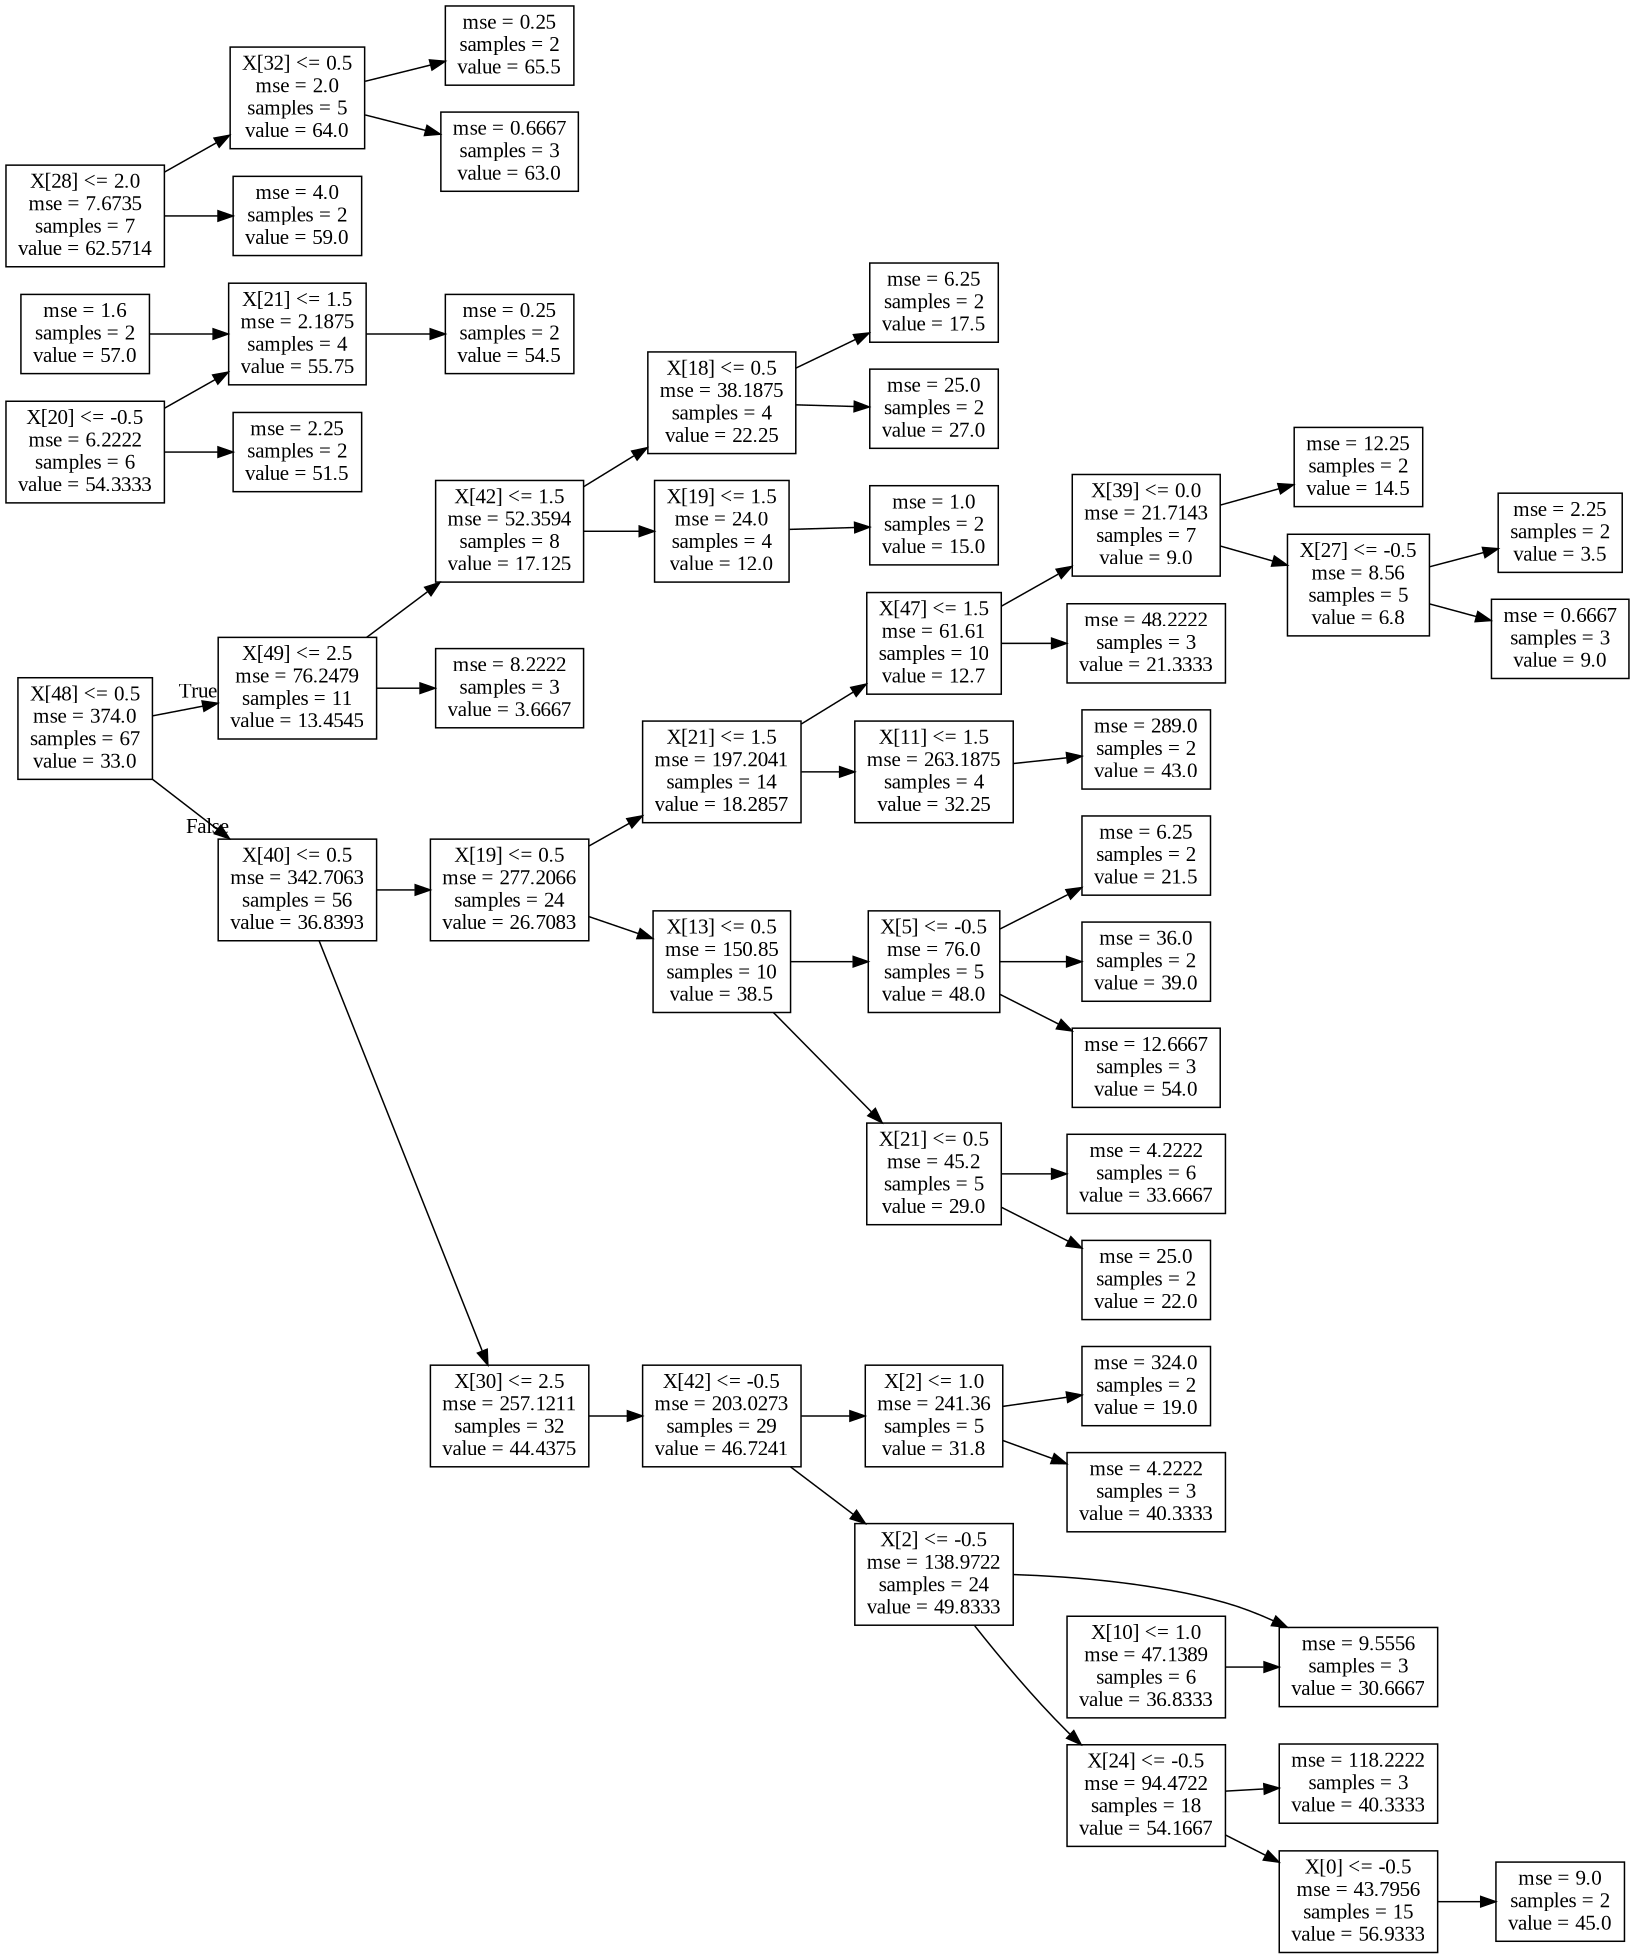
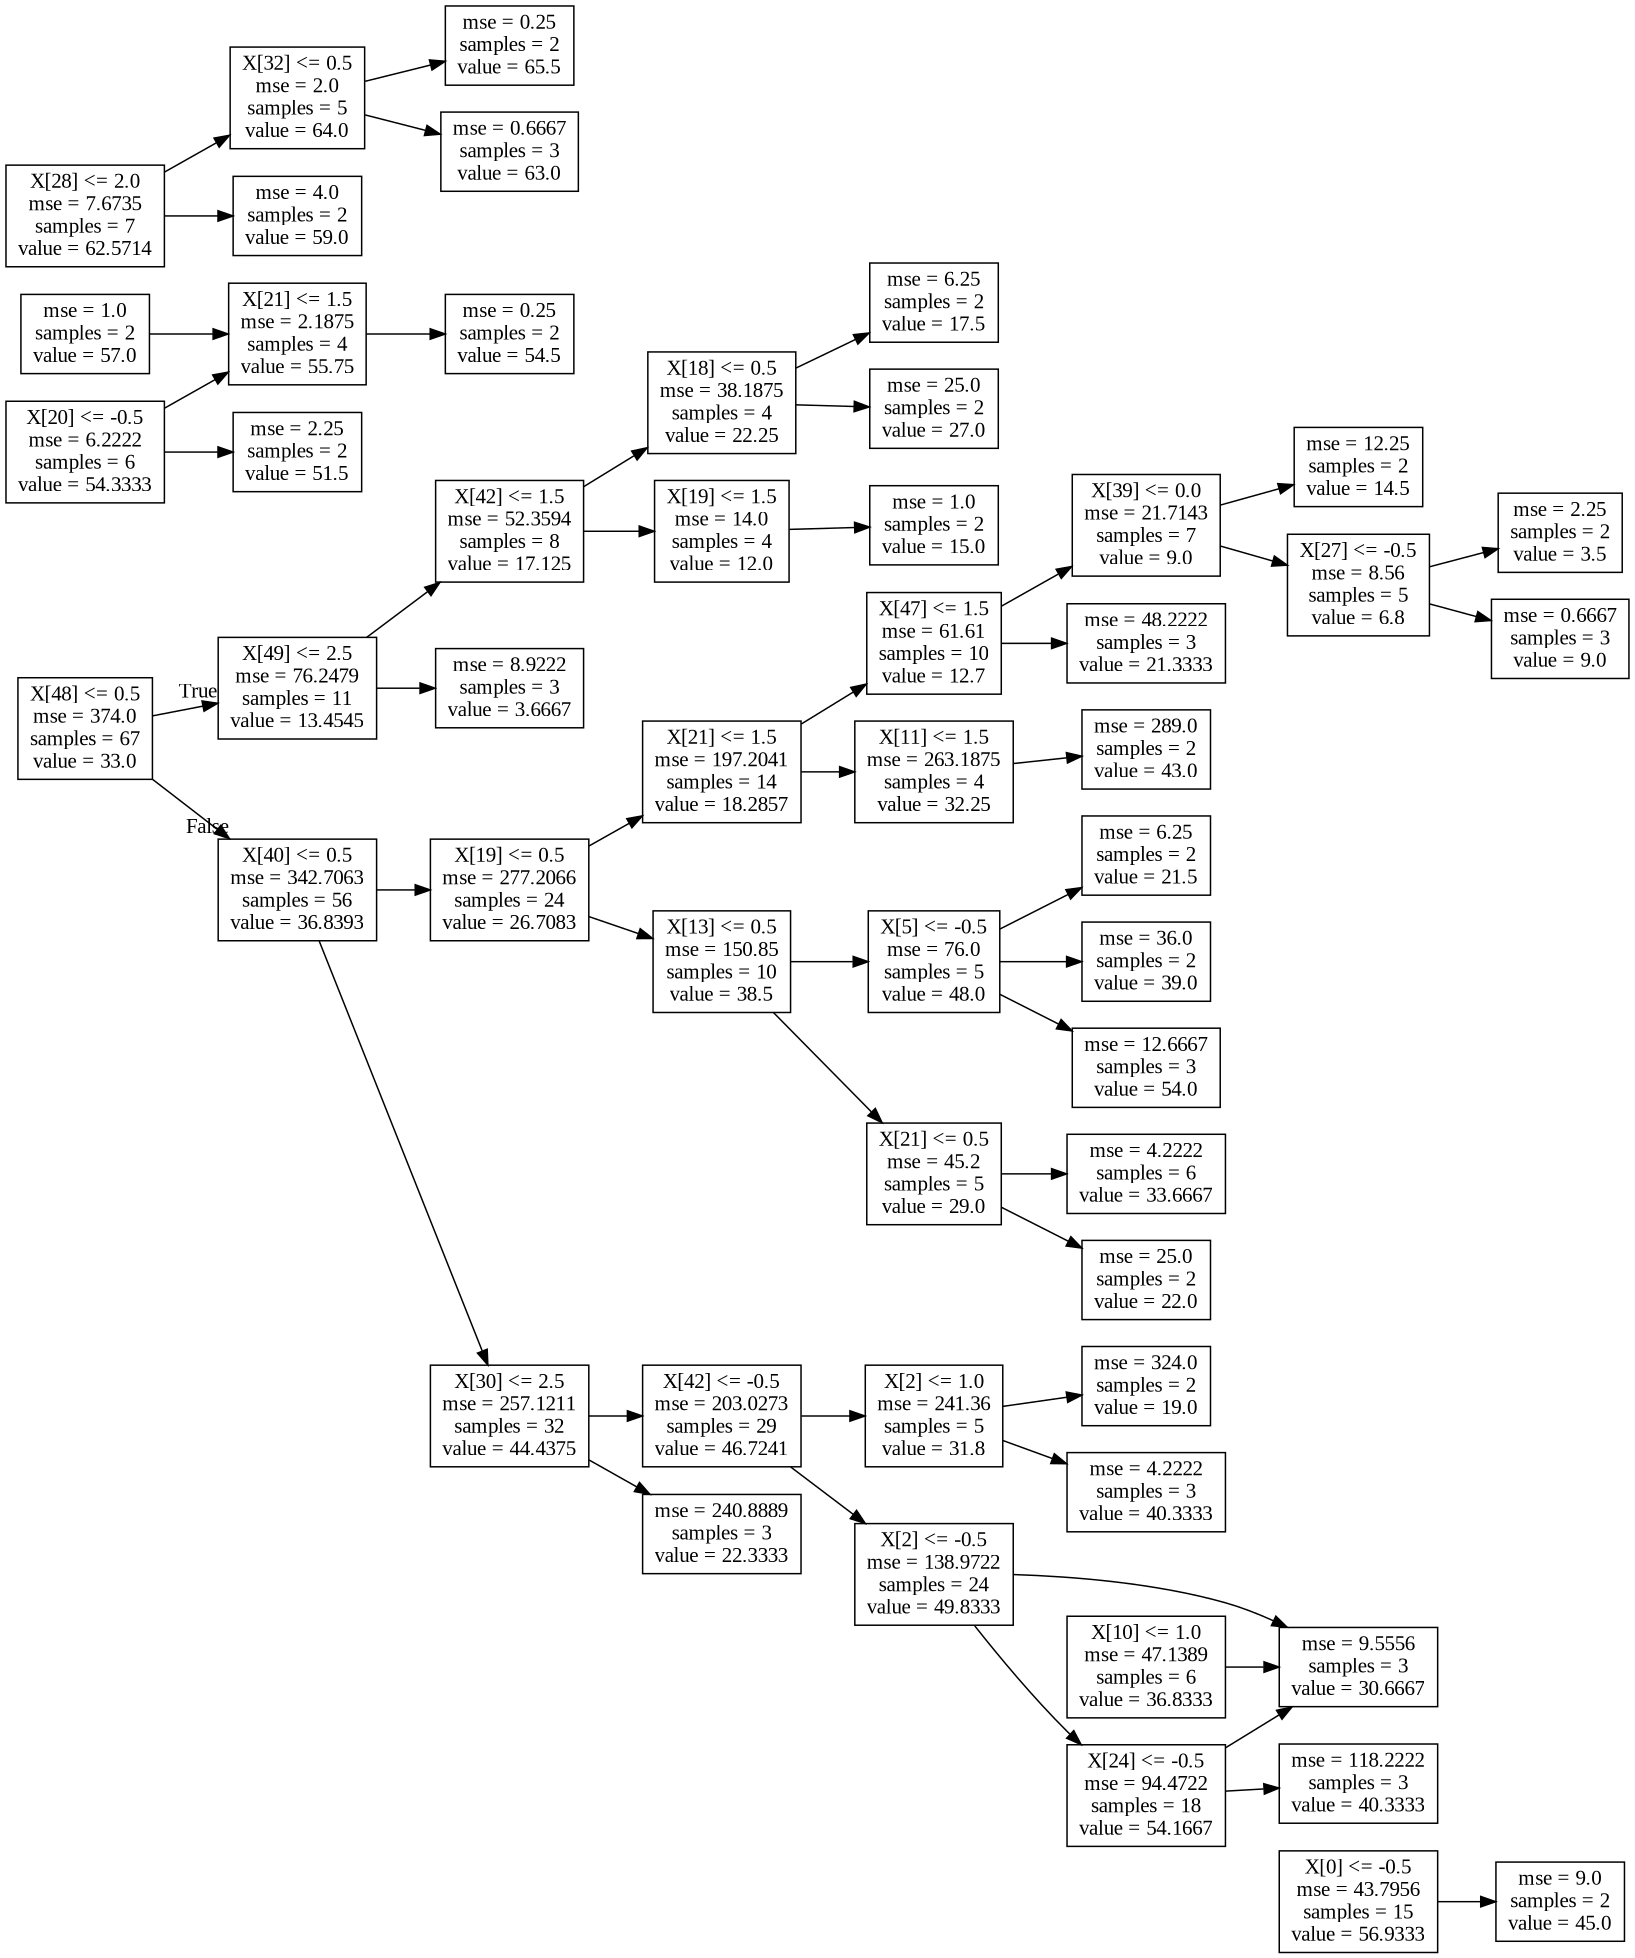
node "mse = 1.6 samples = 2 value = 57.0": label "mse = 1.6 samples = 2 value = 57.0" -> "mse = 1.0 samples = 2 value = 57.0"
node "X[19] <= 1.5 mse = 24.0 samples = 4 value = 12.0": label "X[19] <= 1.5 mse = 24.0 samples = 4 value = 12.0" -> "X[19] <= 1.5 mse = 14.0 samples = 4 value = 12.0"
node "mse = 8.2222 samples = 3 value = 3.6667": label "mse = 8.2222 samples = 3 value = 3.6667" -> "mse = 8.9222 samples = 3 value = 3.6667"
node "mse = 240.8889 samples = 3 value = 22.3333": added
edge "X[24] <= -0.5 mse = 94.4722 samples = 18 value = 54.1667" -> "X[0] <= -0.5 mse = 43.7956 samples = 15 value = 56.9333": now "X[24] <= -0.5 mse = 94.4722 samples = 18 value = 54.1667" -> "mse = 9.5556 samples = 3 value = 30.6667"
